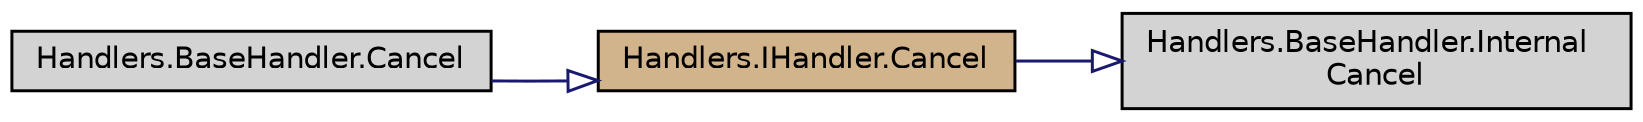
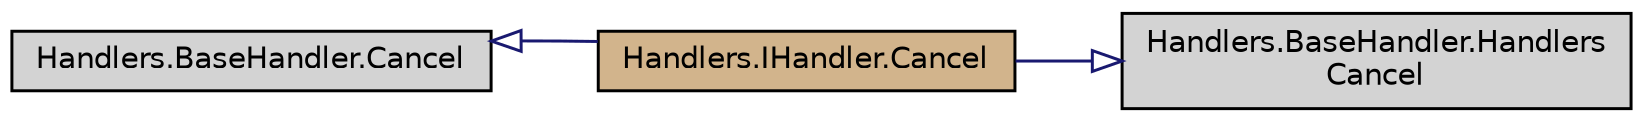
node "Handlers.BaseHandler.Internal Cancel": label "Handlers.BaseHandler.Internal Cancel" -> "Handlers.BaseHandler.Handlers Cancel"
edge "Handlers.BaseHandler.Cancel" -> "Handlers.IHandler.Cancel": reversed
